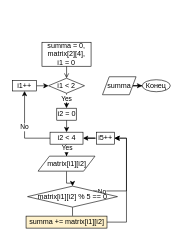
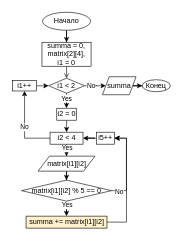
node "Начало": added
edge "Начало" -> "summa = 0, matrix[2][4], i1 = 0": added
edge "i1 < 2" -> "summa": added, label "No"
node "matrix[i1][i2] % 5 == 0": moved (72, 197) -> (66, 191)
